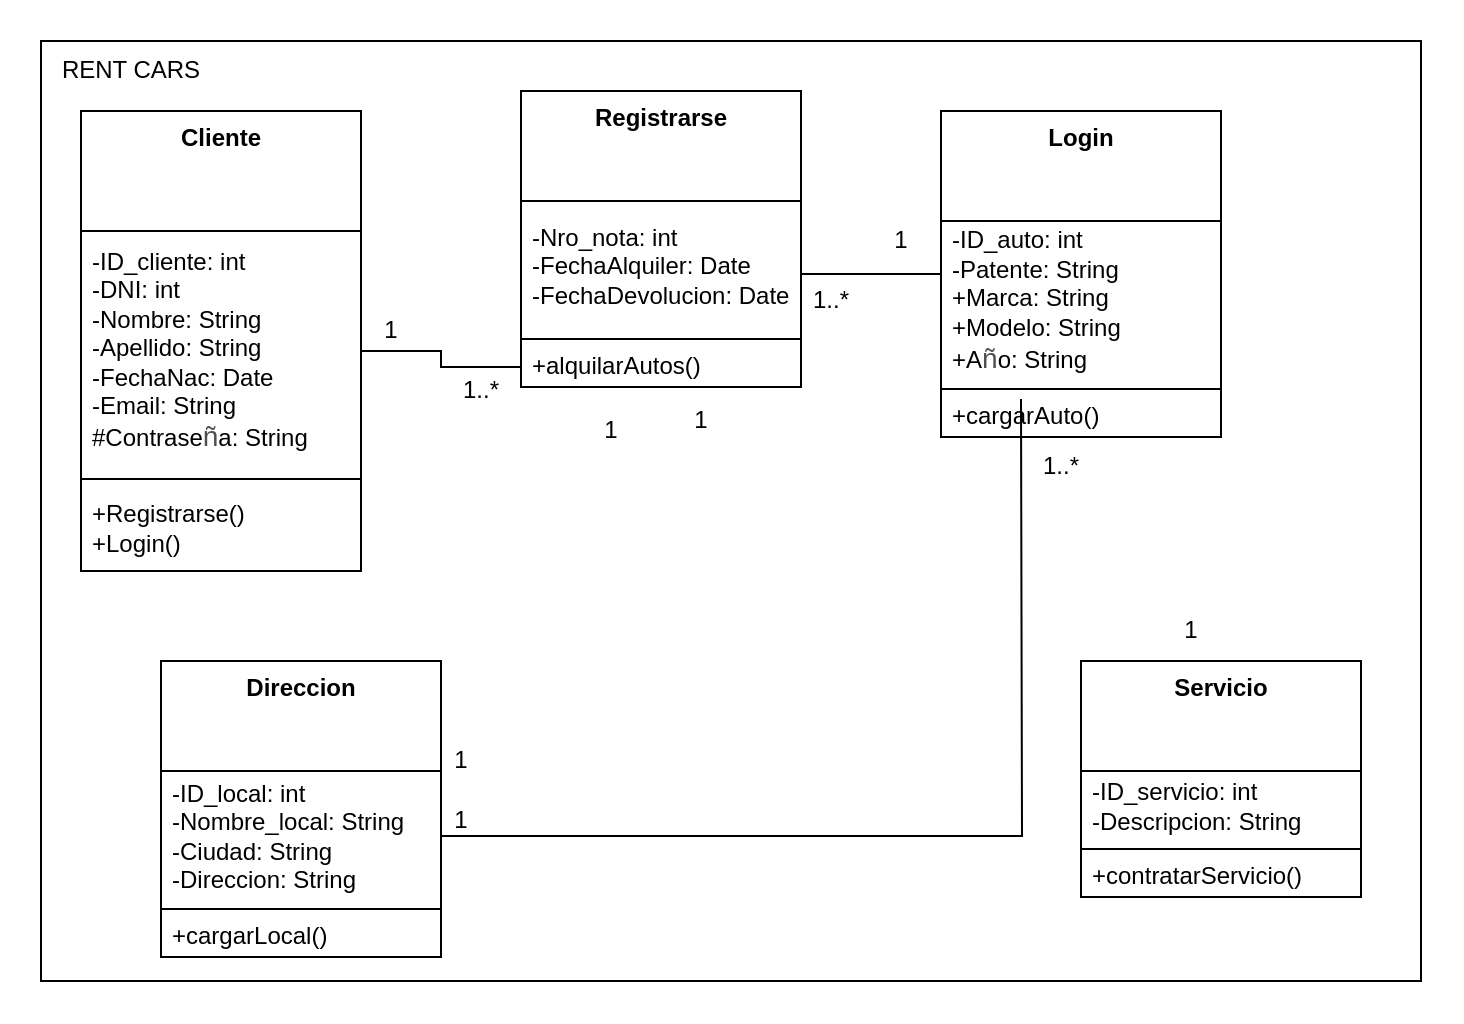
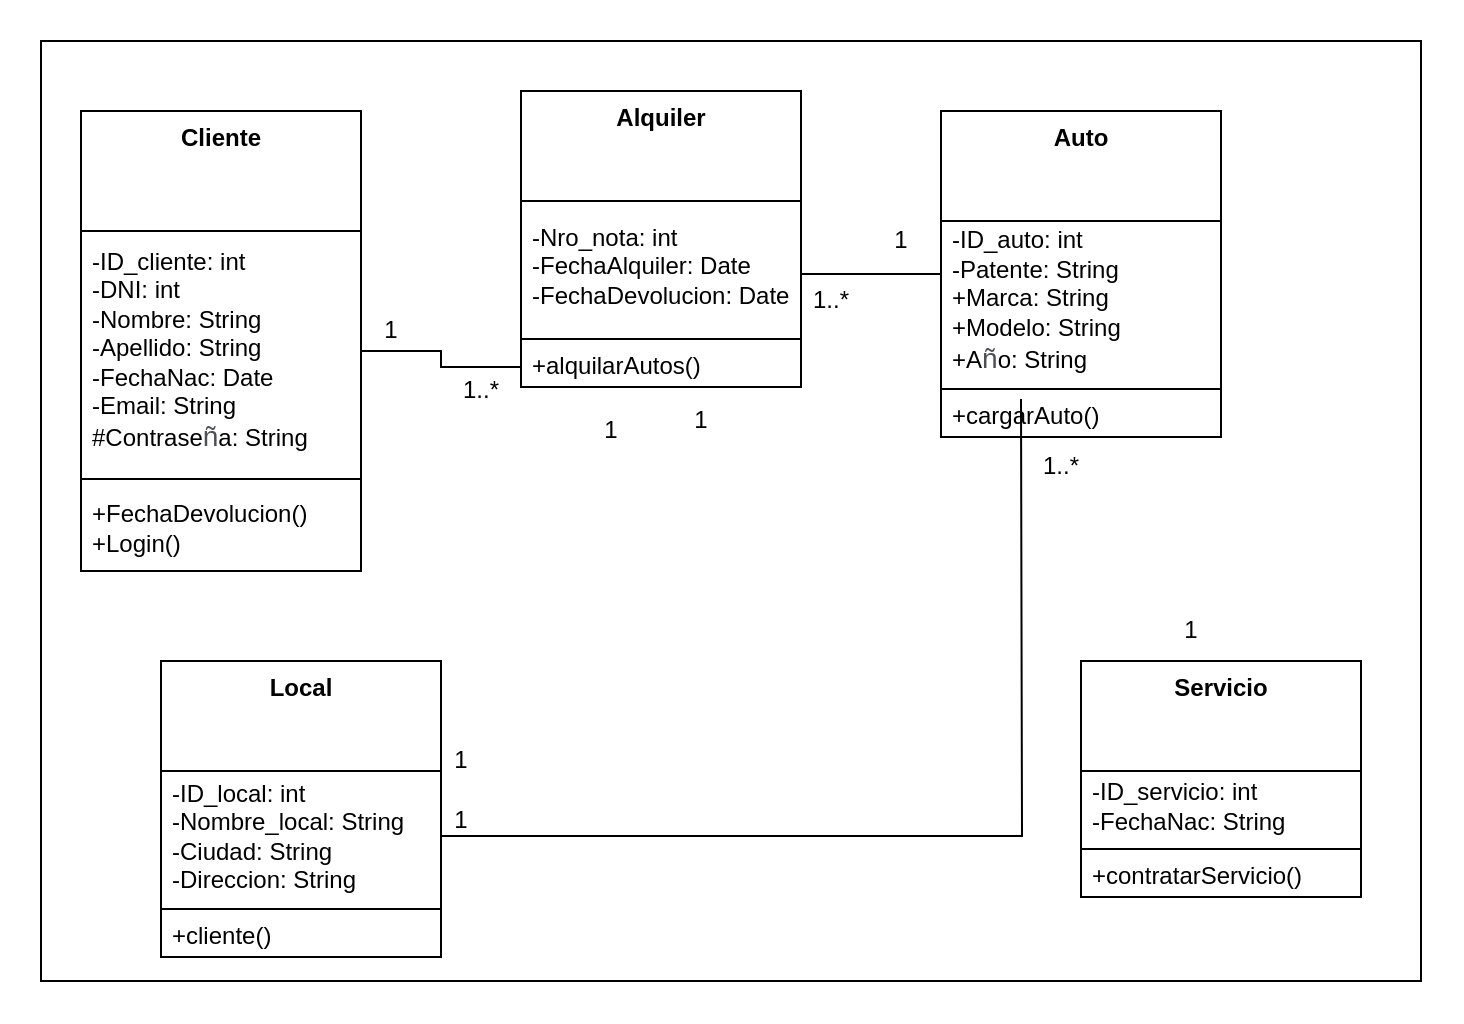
node "RENT CARS": removed
node "Registrarse": label "Registrarse" -> "Alquiler"
node "Login": label "Login" -> "Auto"
node "+Registrarse() +Login()": label "+Registrarse() +Login()" -> "+FechaDevolucion() +Login()"
node "Direccion": label "Direccion" -> "Local"
node "-ID_servicio: int -Descripcion: String": label "-ID_servicio: int -Descripcion: String" -> "-ID_servicio: int -FechaNac: String"
node "+cargarLocal()": label "+cargarLocal()" -> "+cliente()"
